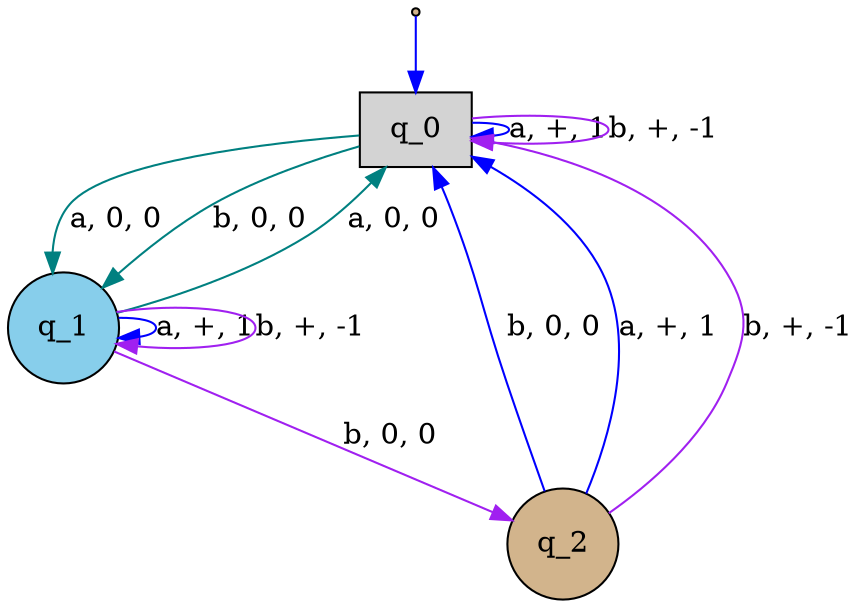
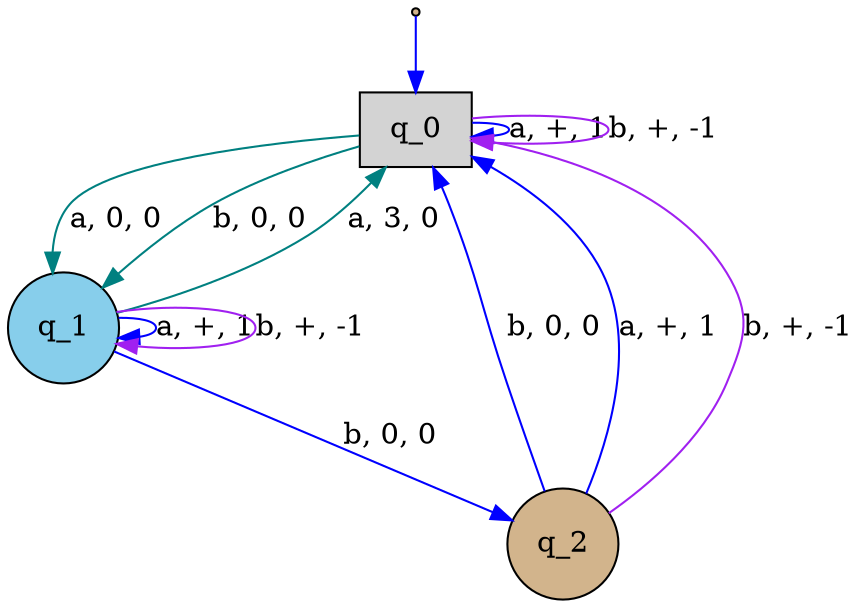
edge "q_1" -> "q_0": label "a, 0, 0" -> "a, 3, 0"
edge "q_1" -> "q_2": color purple -> blue
